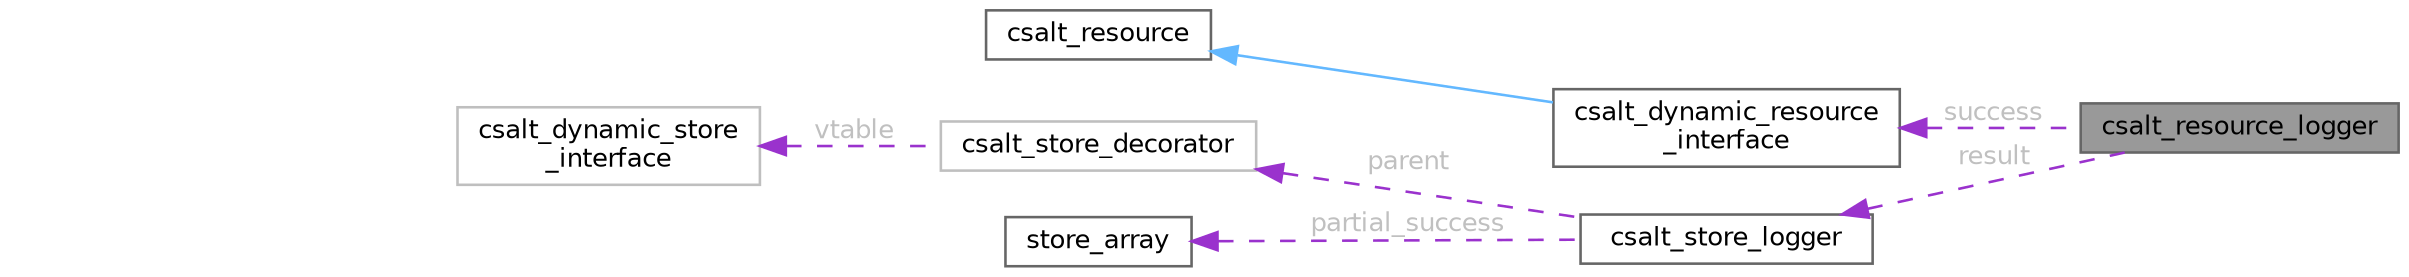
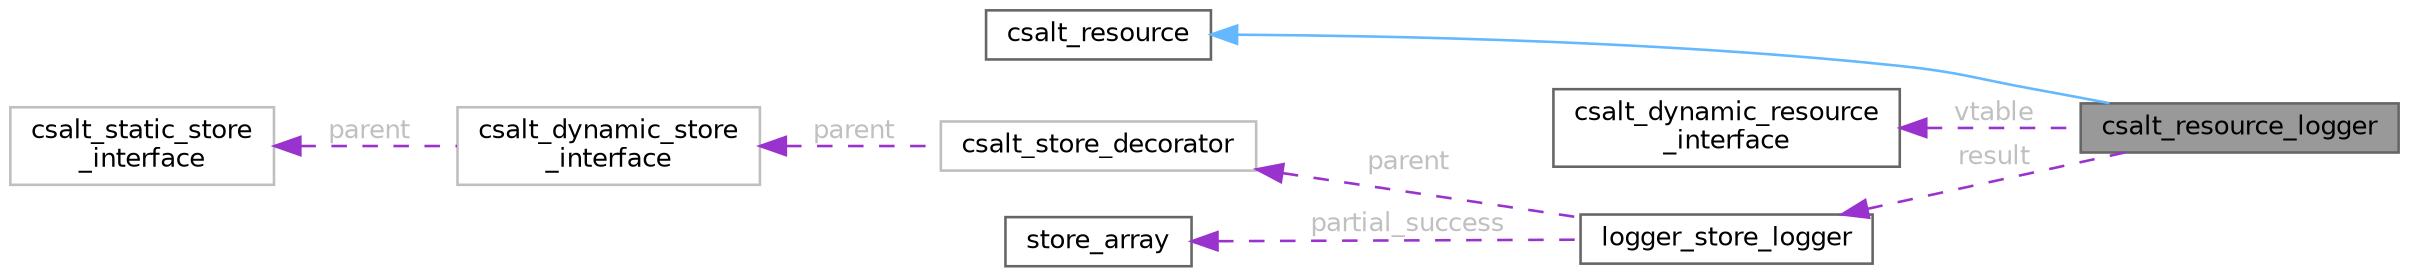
edge "csalt_dynamic_resource _interface" -> "csalt_resource": now "csalt_resource_logger" -> "csalt_resource"
edge "csalt_resource_logger" -> "csalt_dynamic_resource _interface": label " success" -> " vtable"
edge "csalt_store_decorator" -> "csalt_dynamic_store _interface": label " vtable" -> " parent"
node "csalt_static_store _interface": added
node "csalt_store_logger": label "csalt_store_logger" -> "logger_store_logger"
